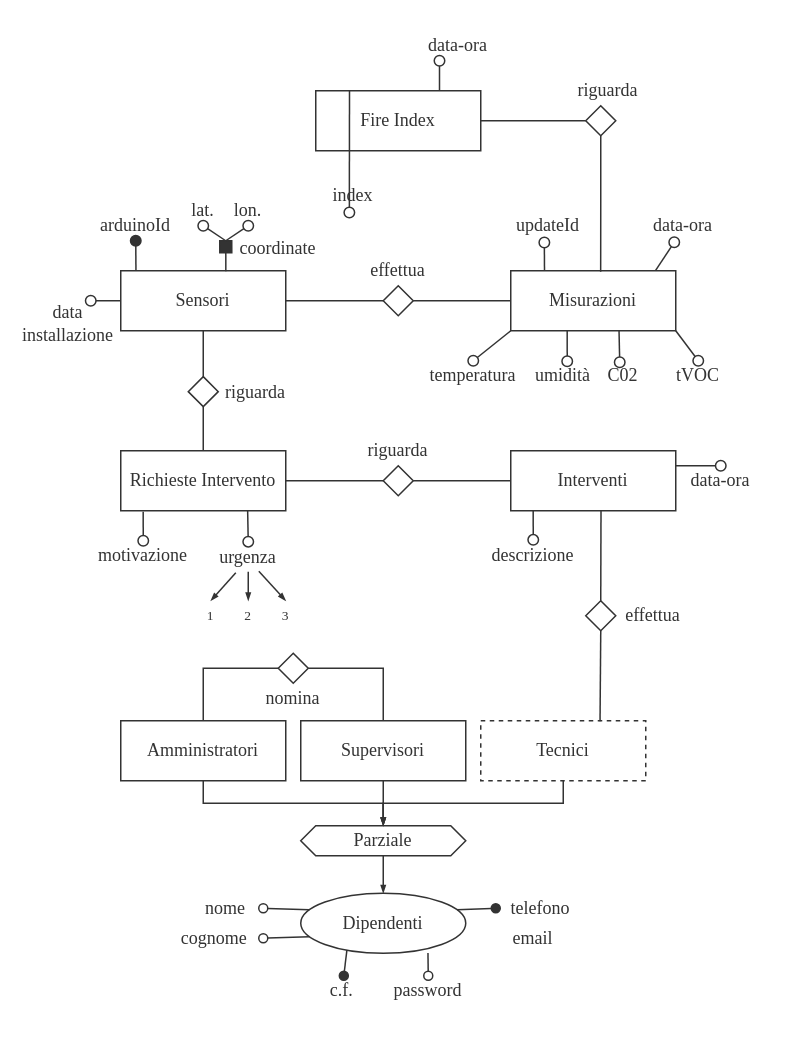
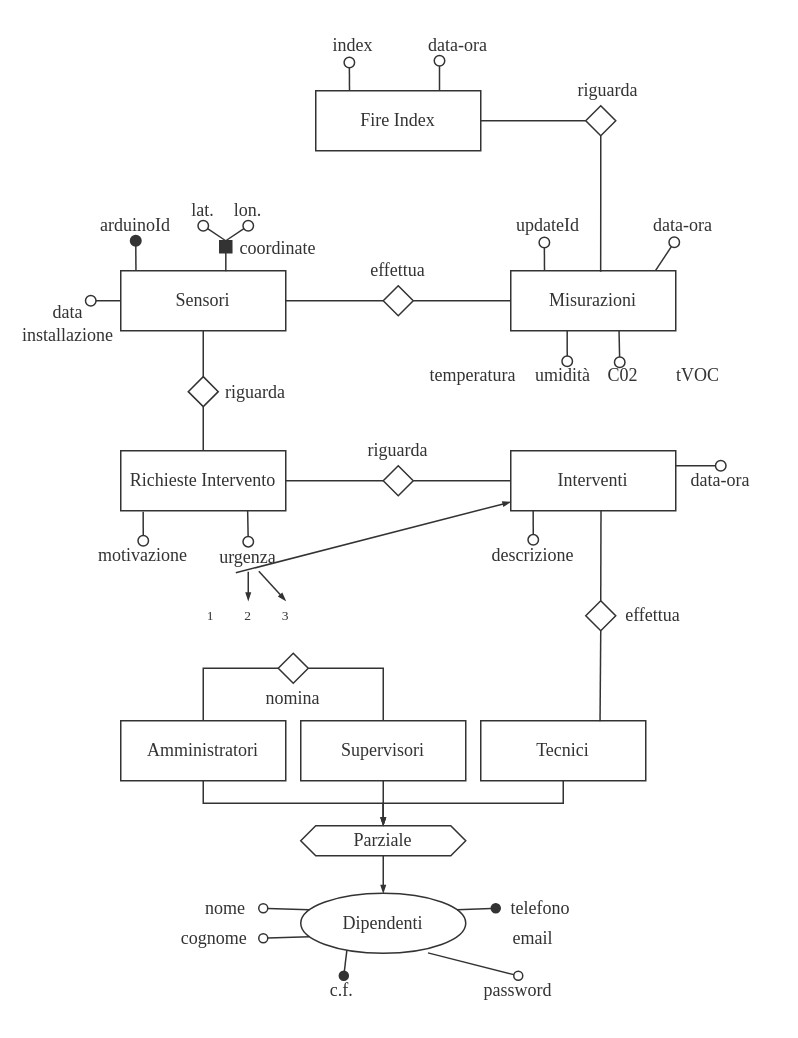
node "index": moved (353, 196) -> (353, 46)
edge "Misurazioni" -> "temperatura": removed
edge "Misurazioni" -> "tVOC": removed
edge "urgenza" -> "1": now "urgenza" -> "Interventi"
node "Tecnici": style dashed -> solid
node "password": moved (428, 991) -> (518, 991)
